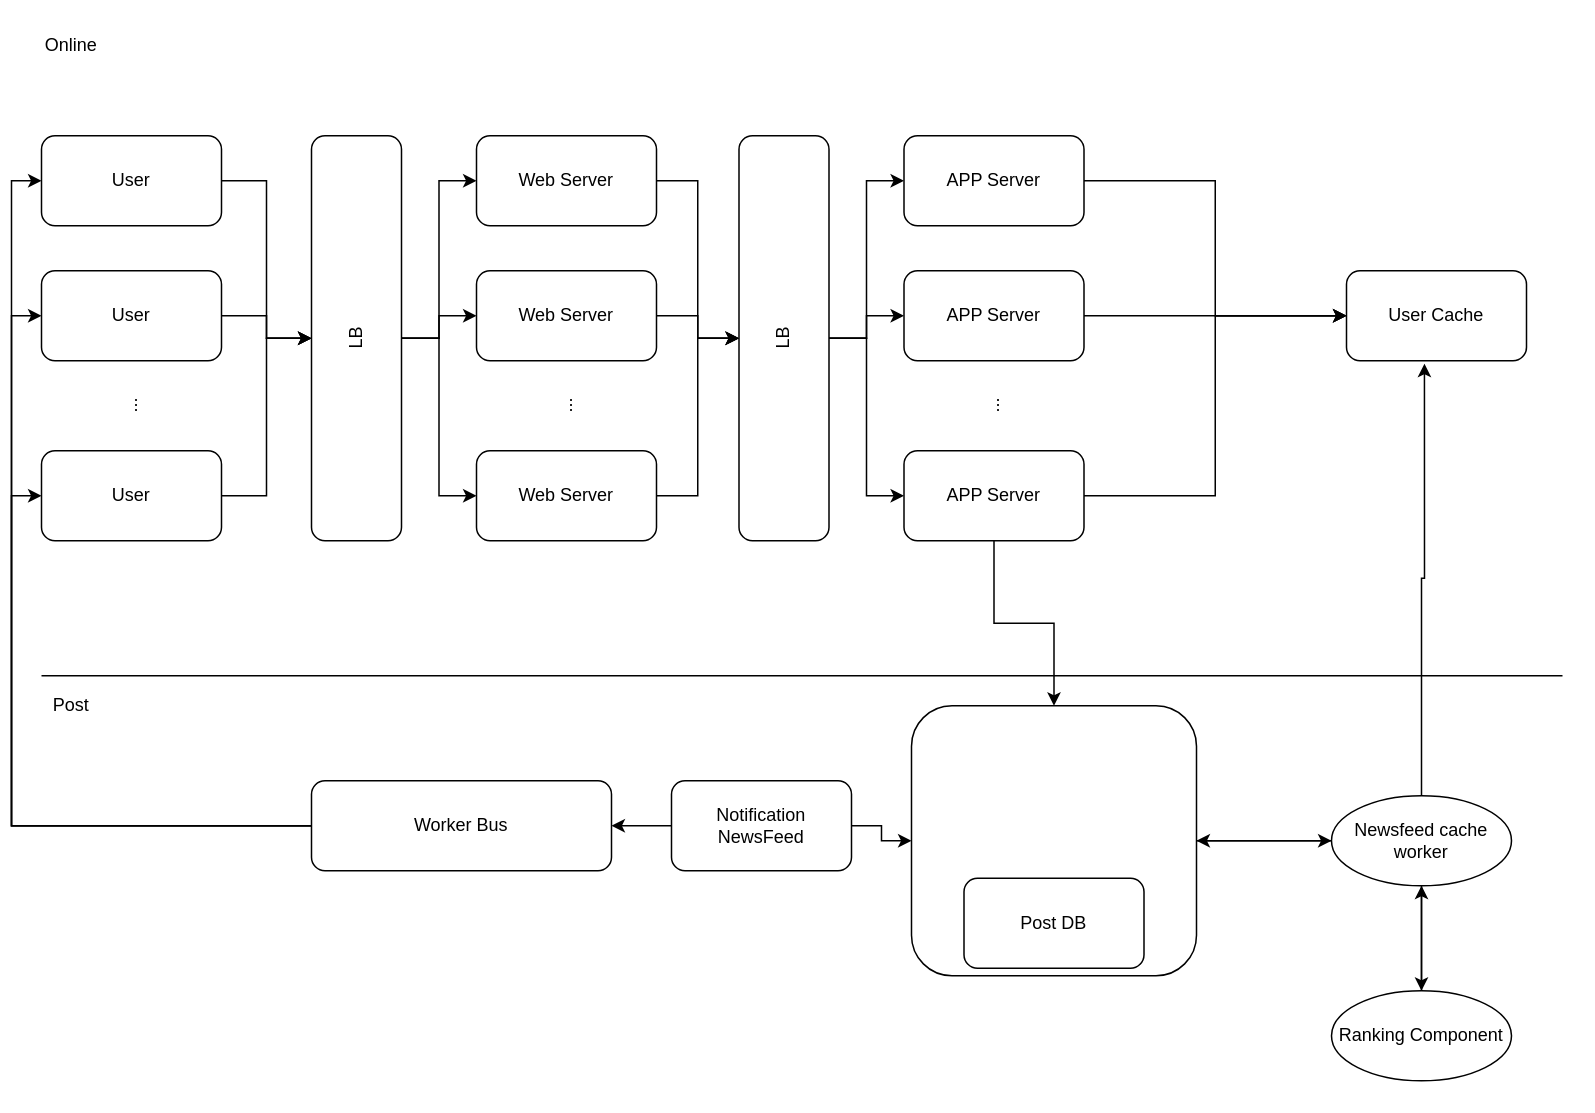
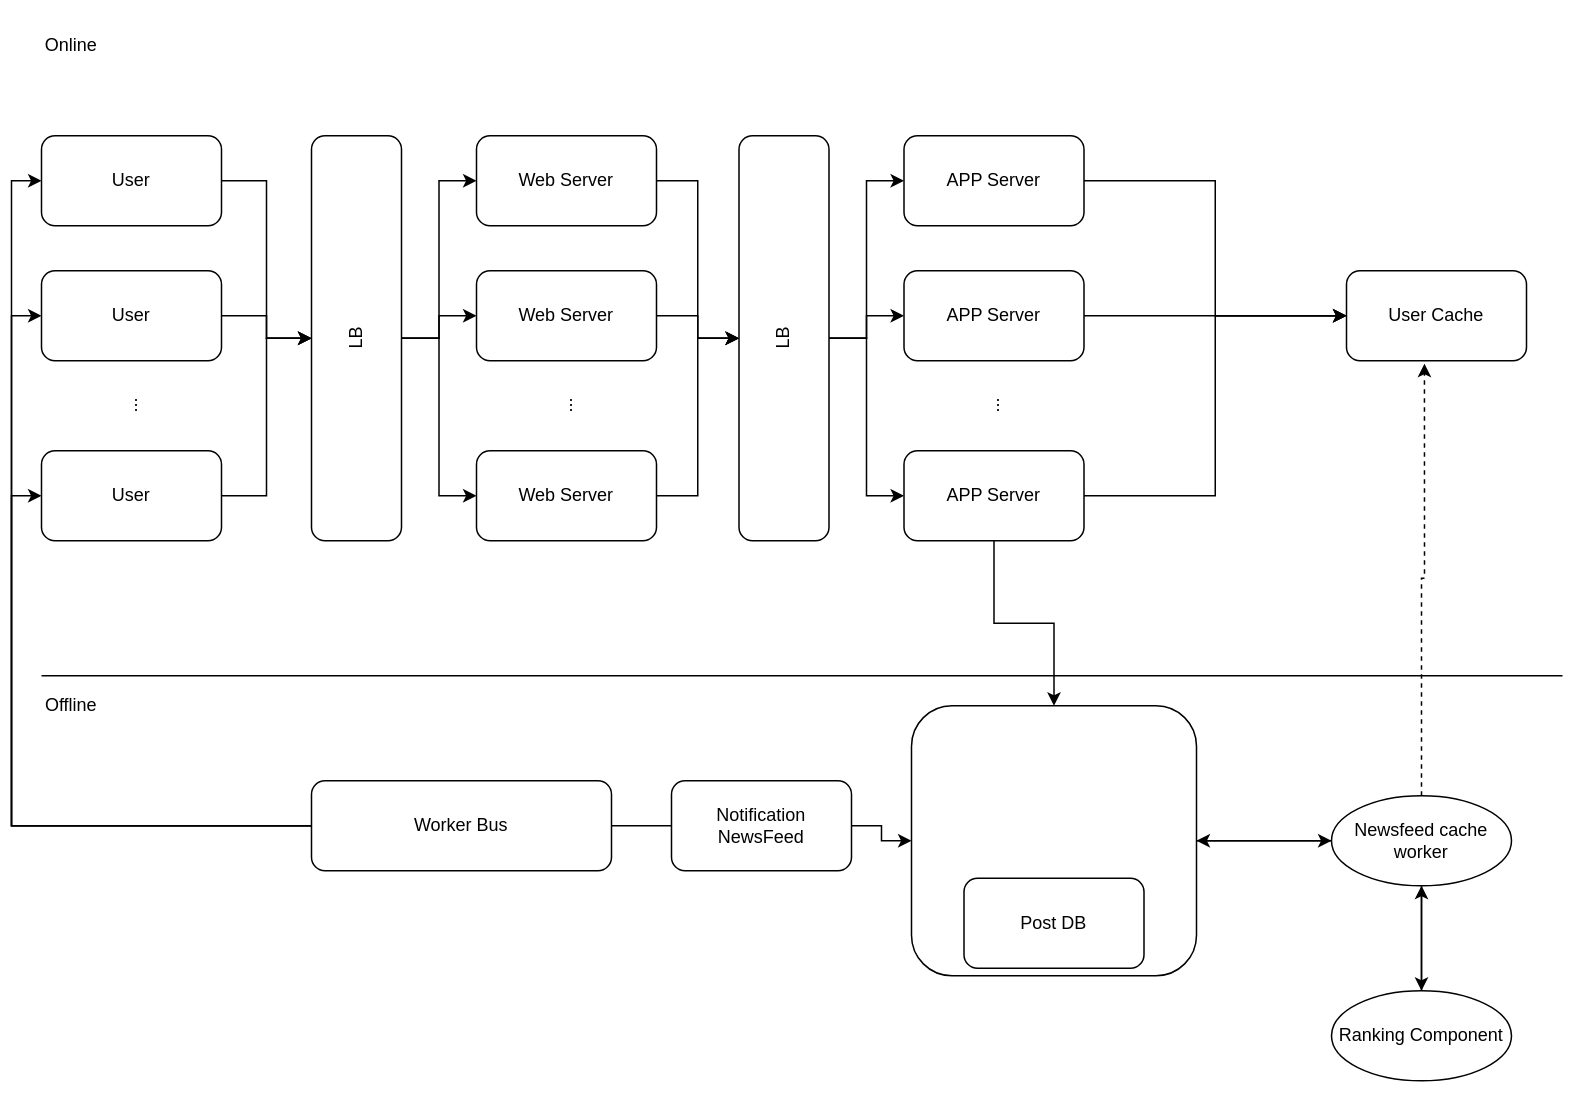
edge "Newsfeed cache worker" -> "User Cache": style solid -> dashed
node "Post": label "Post" -> "Offline"
edge "Notification NewsFeed" -> "Worker Bus": arrowhead classic -> none
